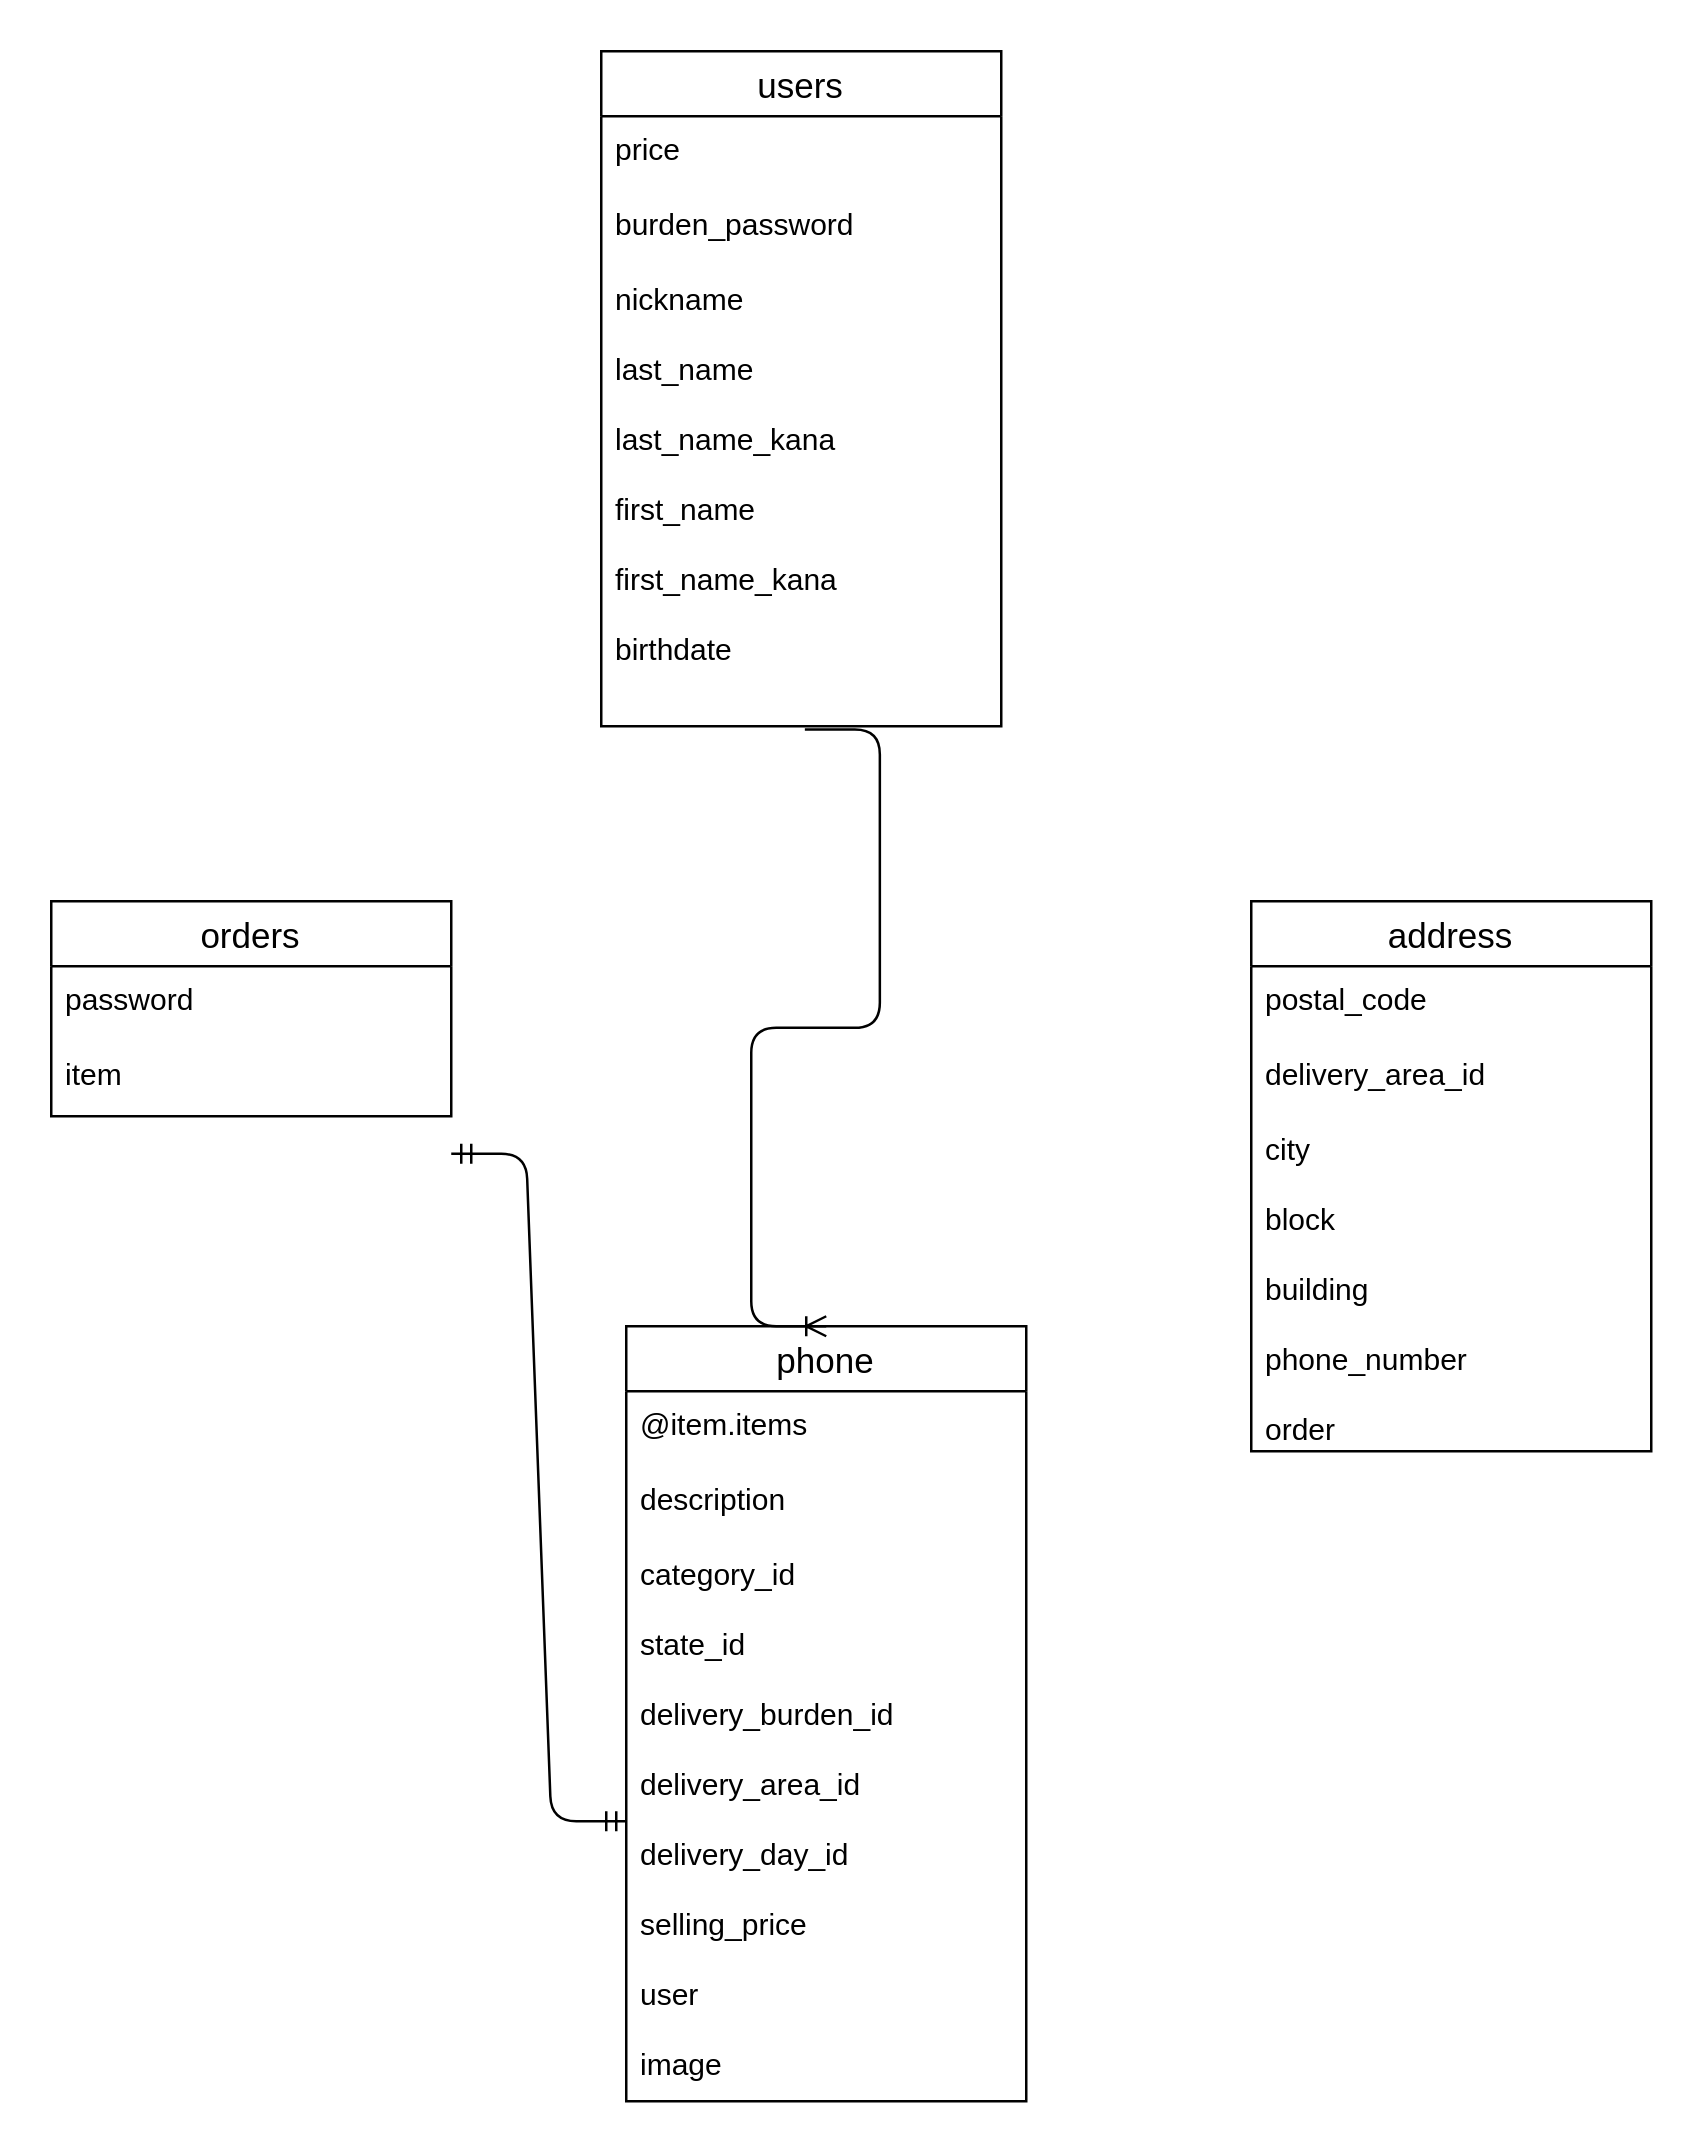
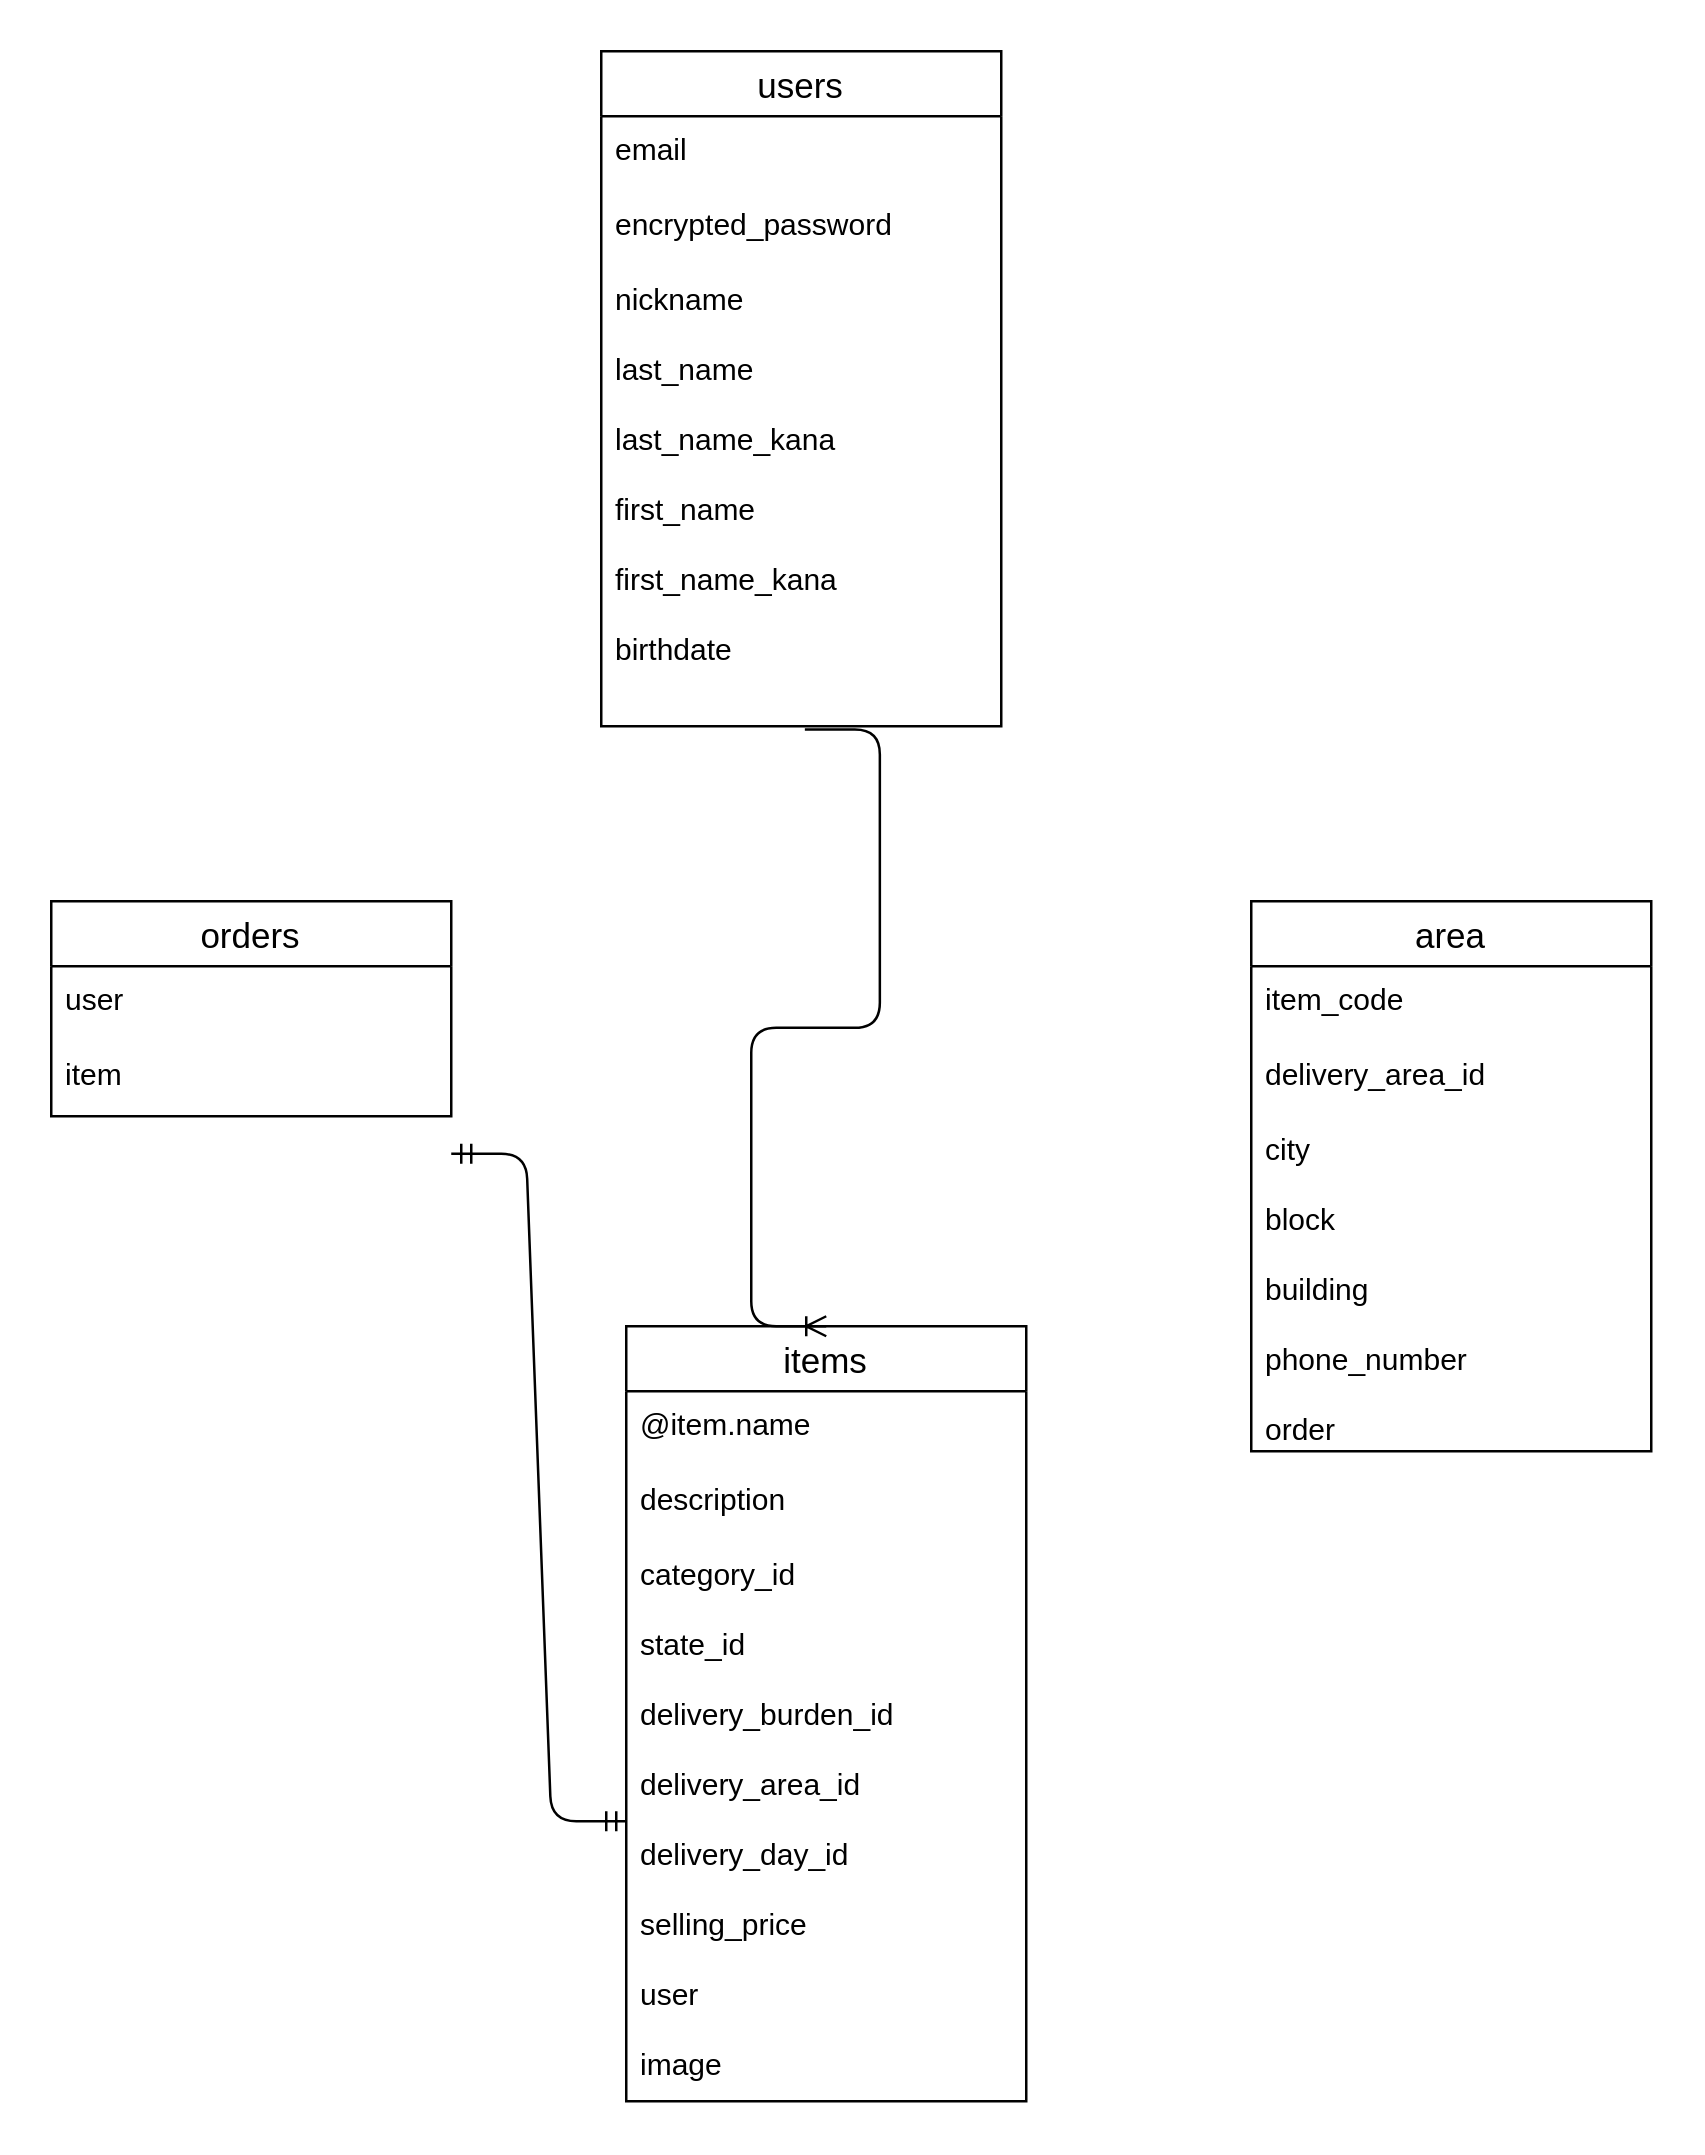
node "price": label "price" -> "email"
node "burden_password": label "burden_password" -> "encrypted_password"
node "address": label "address" -> "area"
node "password": label "password" -> "user"
node "postal_code": label "postal_code" -> "item_code"
node "phone": label "phone" -> "items"
node "@item.items": label "@item.items" -> "@item.name"
